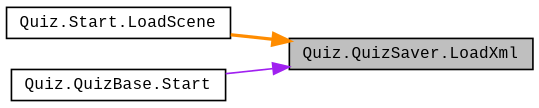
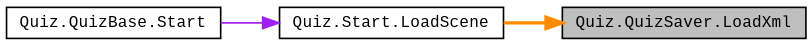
edge "Quiz.QuizBase.Start" -> "Quiz.QuizSaver.LoadXml": now "Quiz.QuizBase.Start" -> "Quiz.Start.LoadScene"
